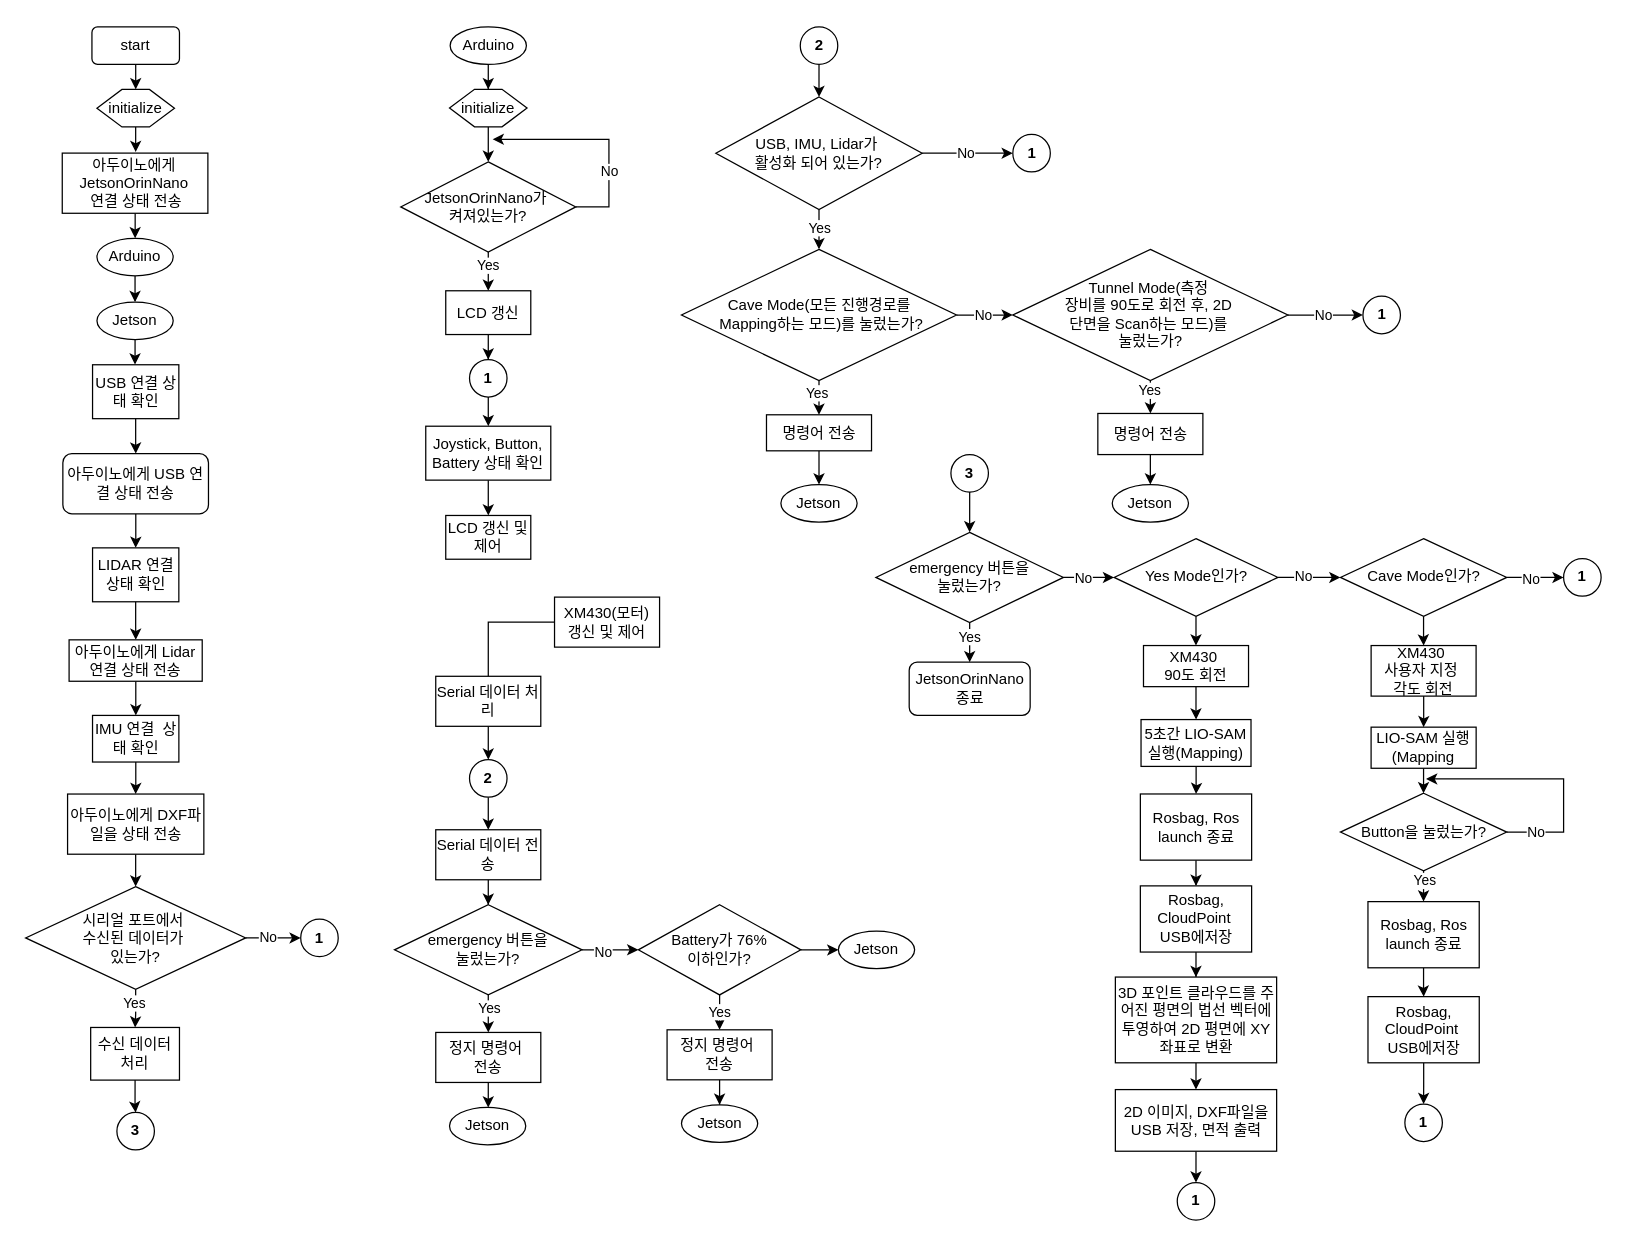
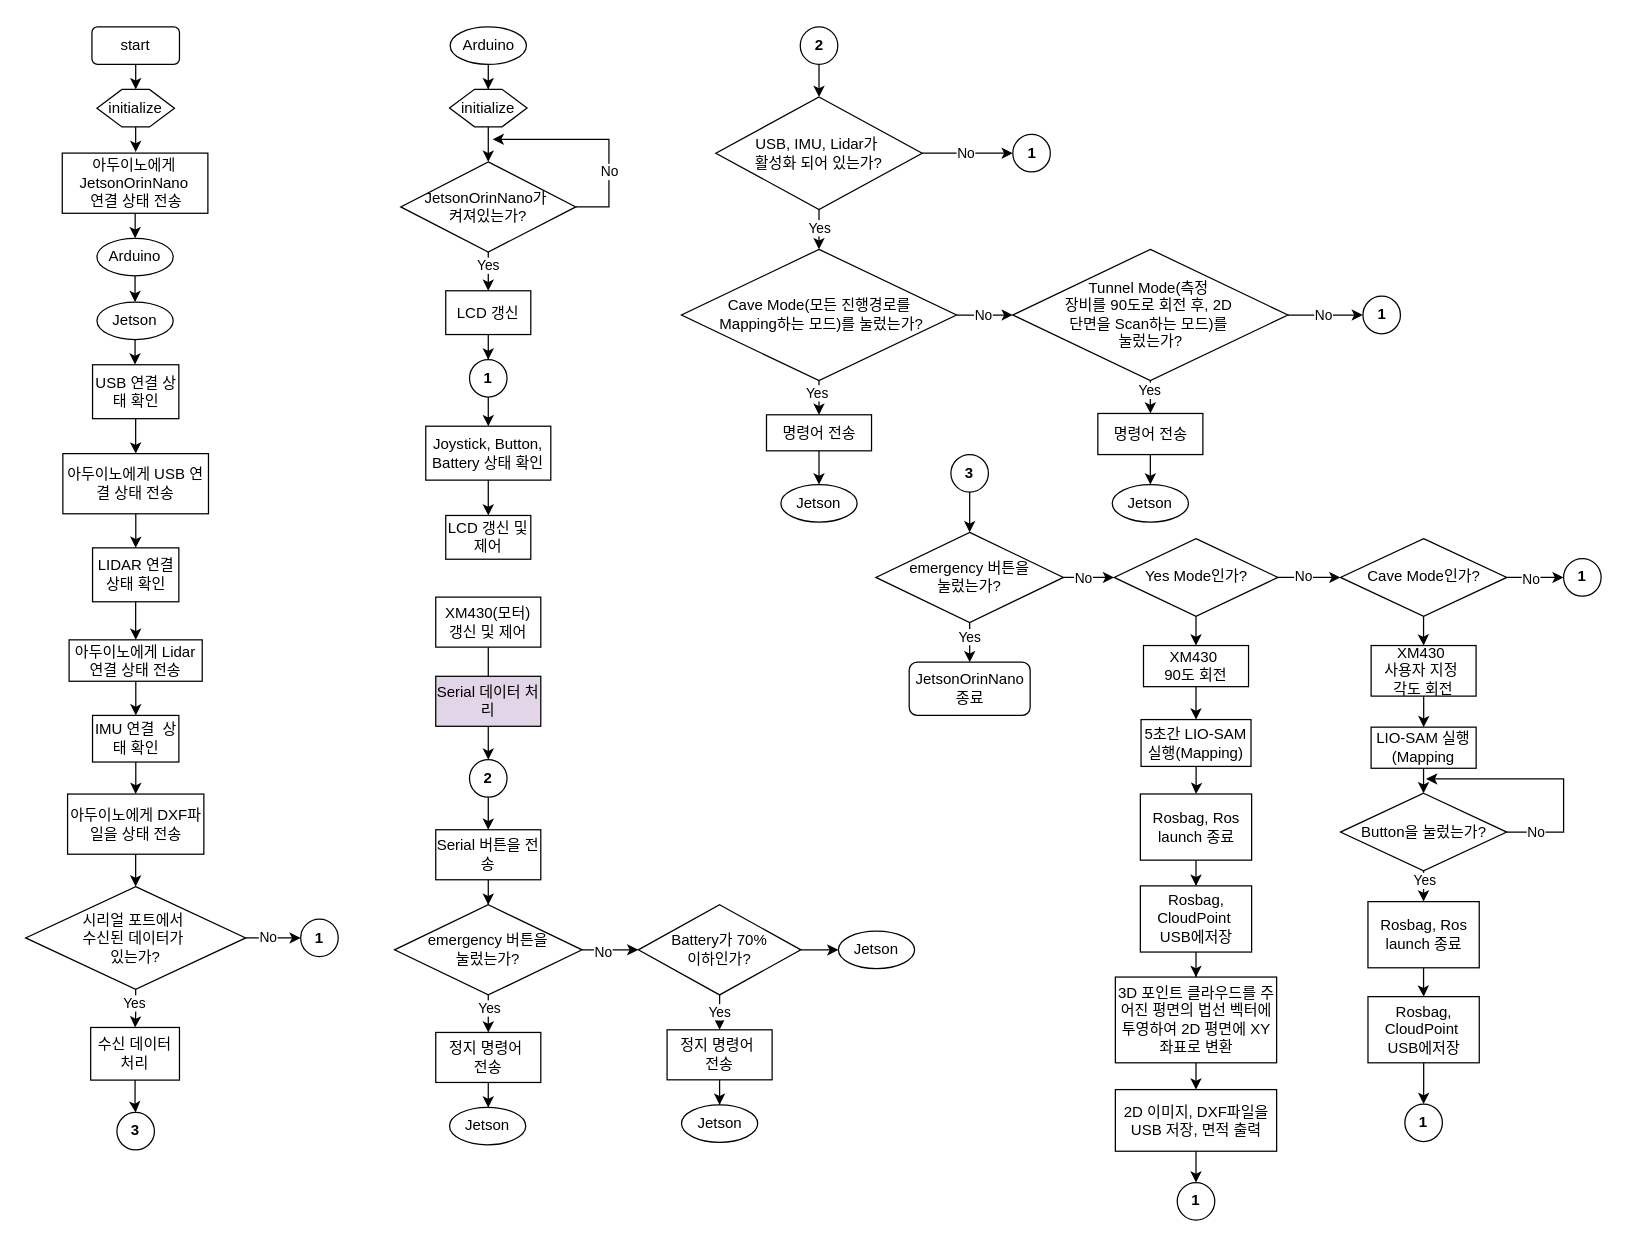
node "아두이노에게 USB 연결 상태 전송": shape rounded rectangle -> rectangle
node "XM430(모터) 갱신 및 제어": moved (607, 622) -> (488, 622)
node "Serial 데이터 처리": fillcolor #ffffff -> #e1d5e7
node "Serial 데이터 전송": label "Serial 데이터 전송" -> "Serial 버튼을 전송"
node "Battery가 76% 이하인가?": label "Battery가 76% 이하인가?" -> "Battery가 70% 이하인가?"
